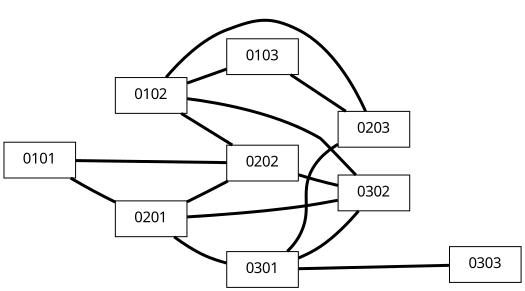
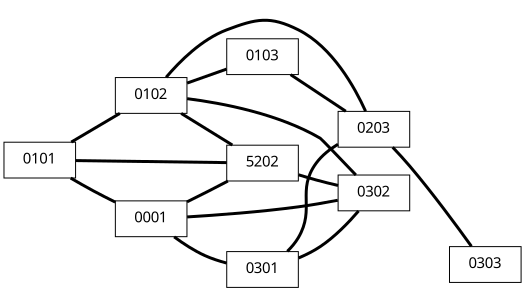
edge "0102" -- "0101": added
node "0202": label "0202" -> "5202"
node "0201": label "0201" -> "0001"
edge "0303" -- "0301": now "0303" -- "0203"
